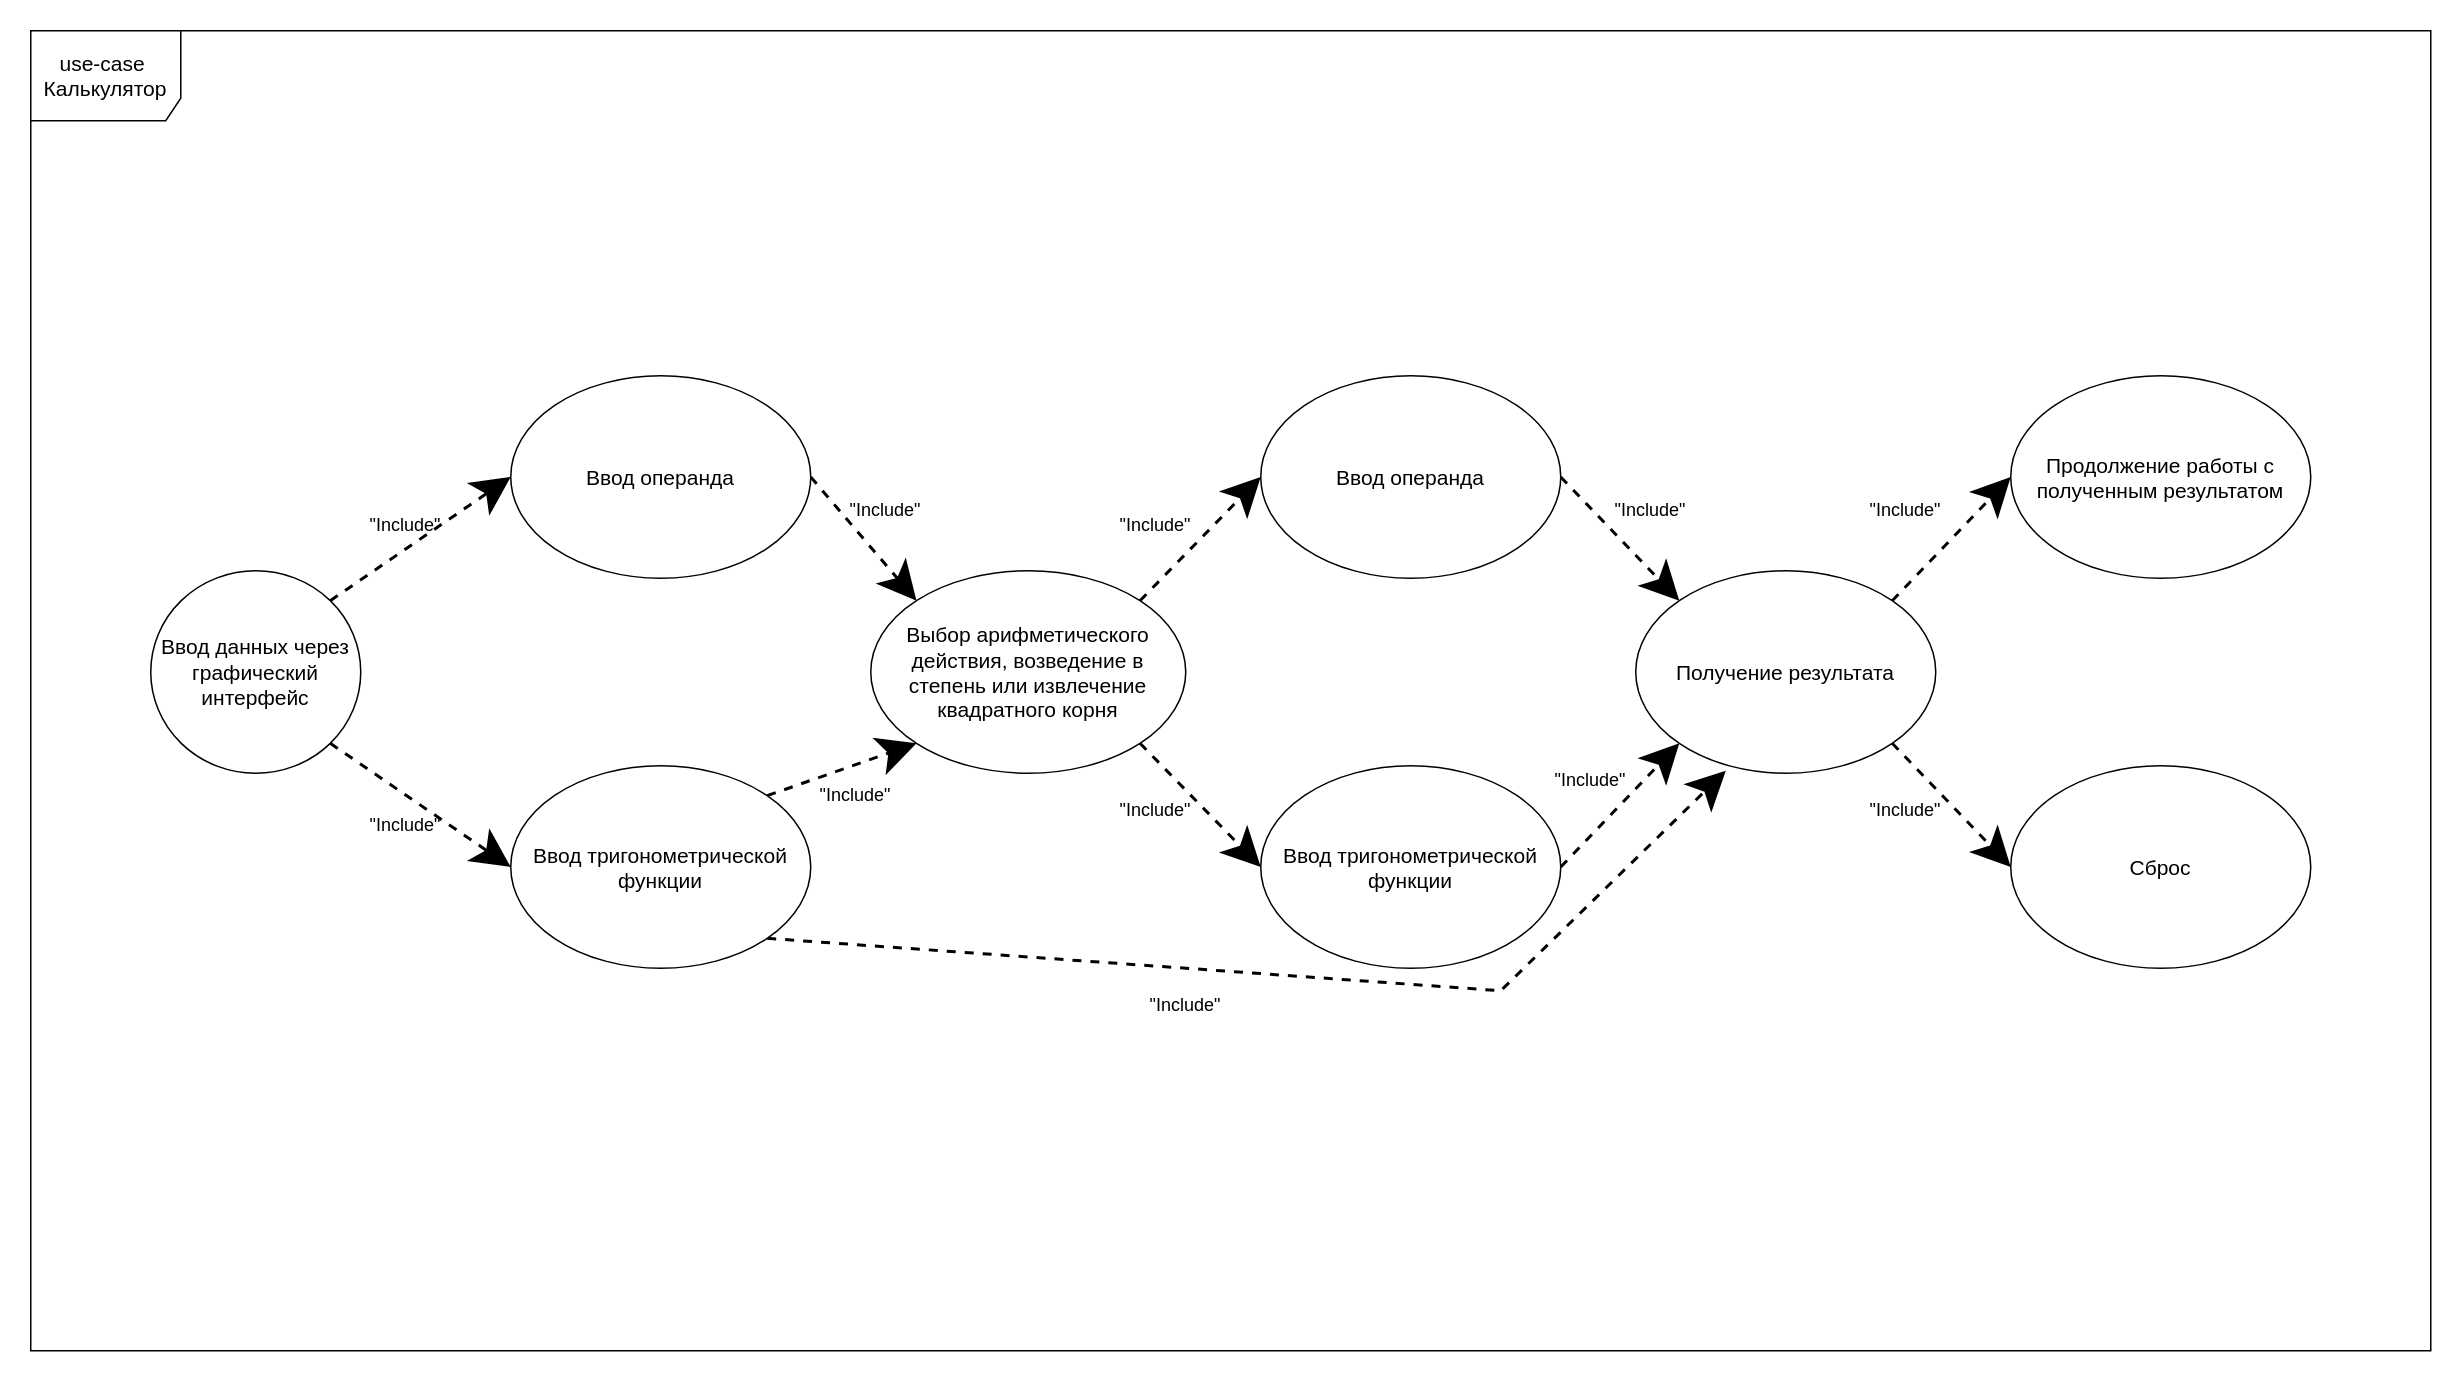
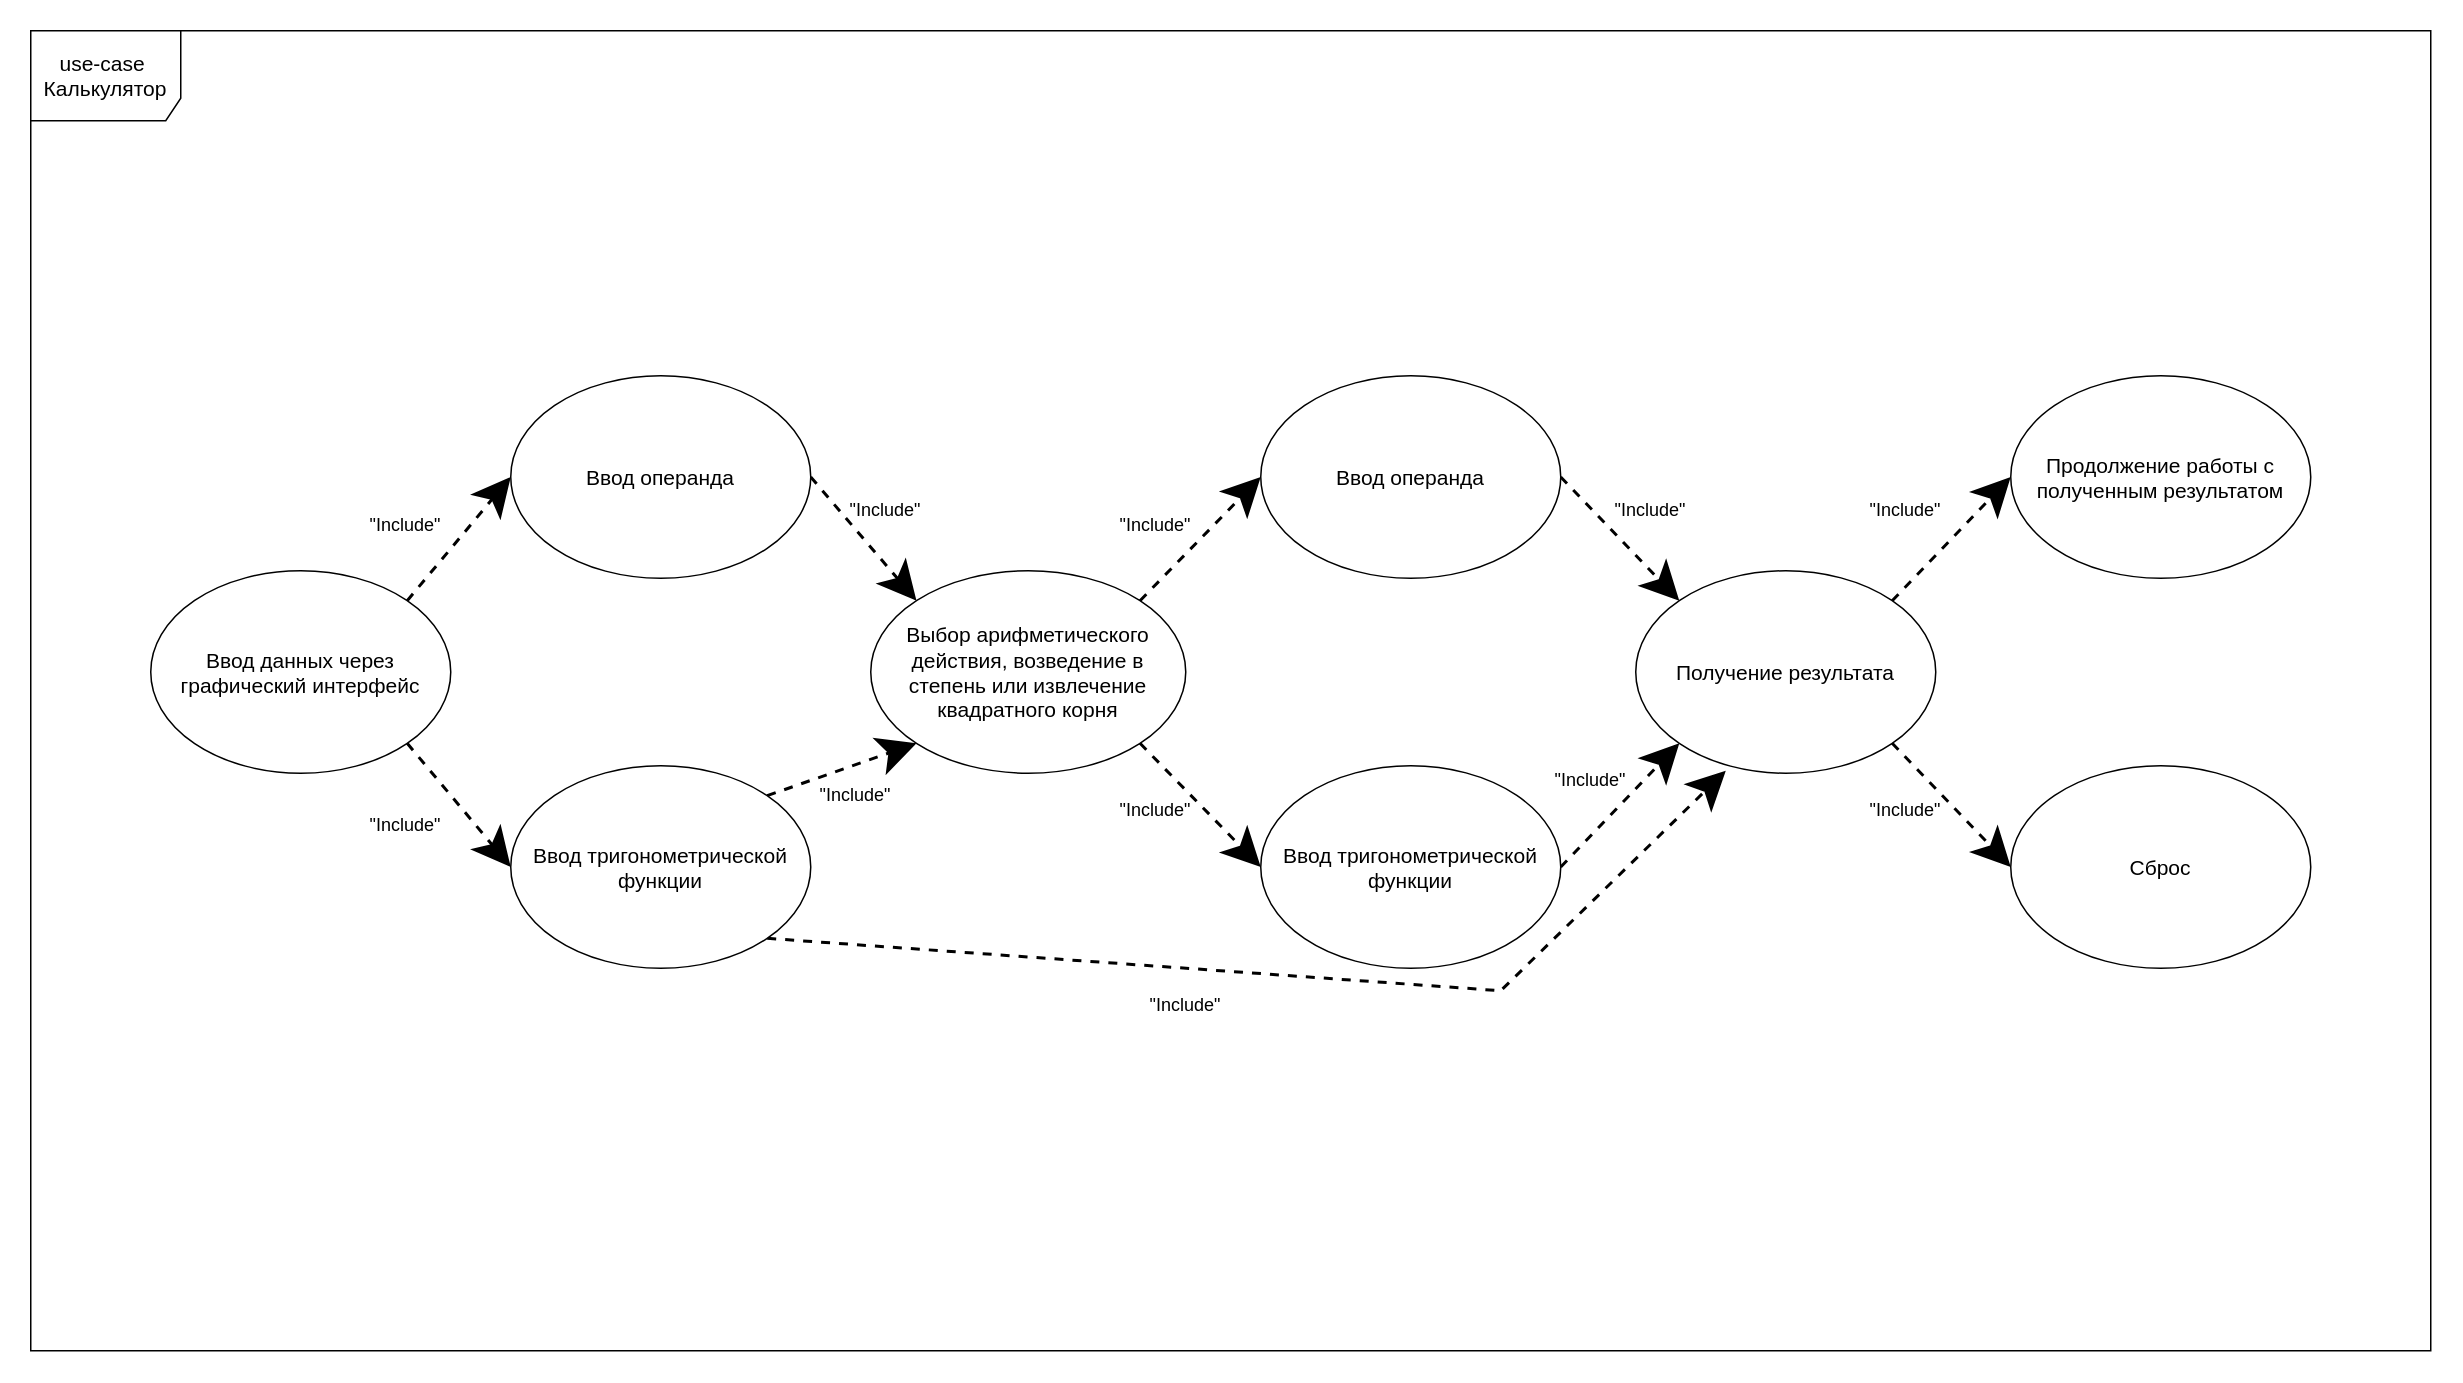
node "Ввод данных через графический интерфейс": size 210x203 -> 300x203
